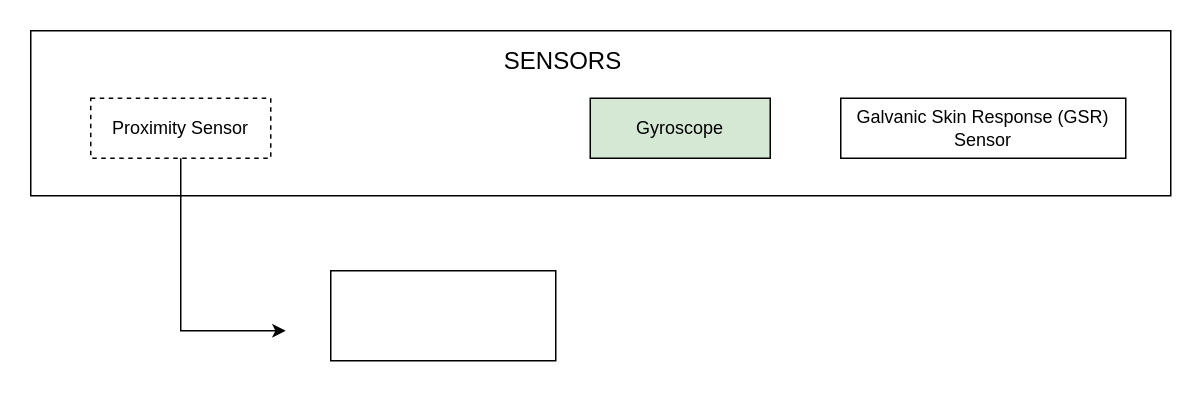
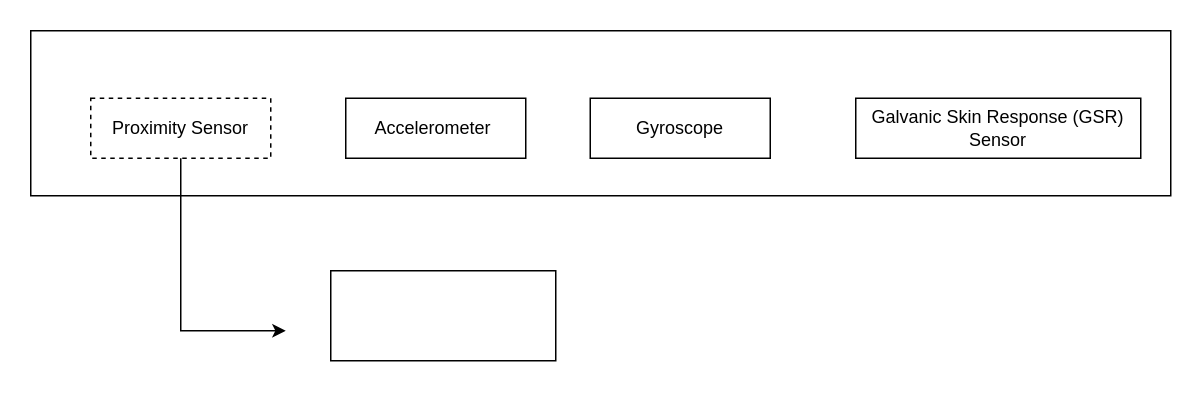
node "SENSORS": removed
node "Accelerometer": added
node "Gyroscope": fillcolor #d5e8d4 -> #ffffff
node "Galvanic Skin Response (GSR) Sensor": moved (983, 128) -> (998, 128)
